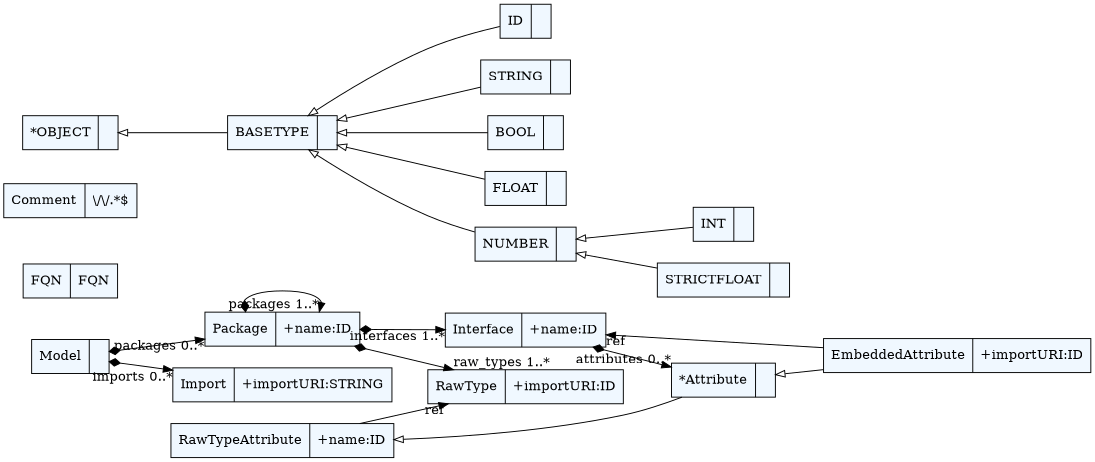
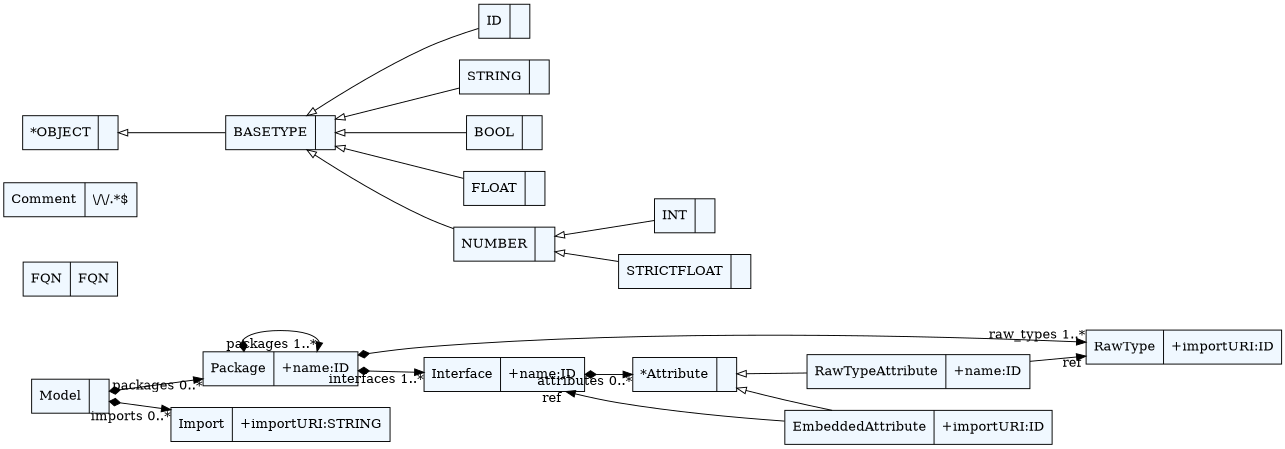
edge "*Attribute" -> "RawTypeAttribute": reversed
